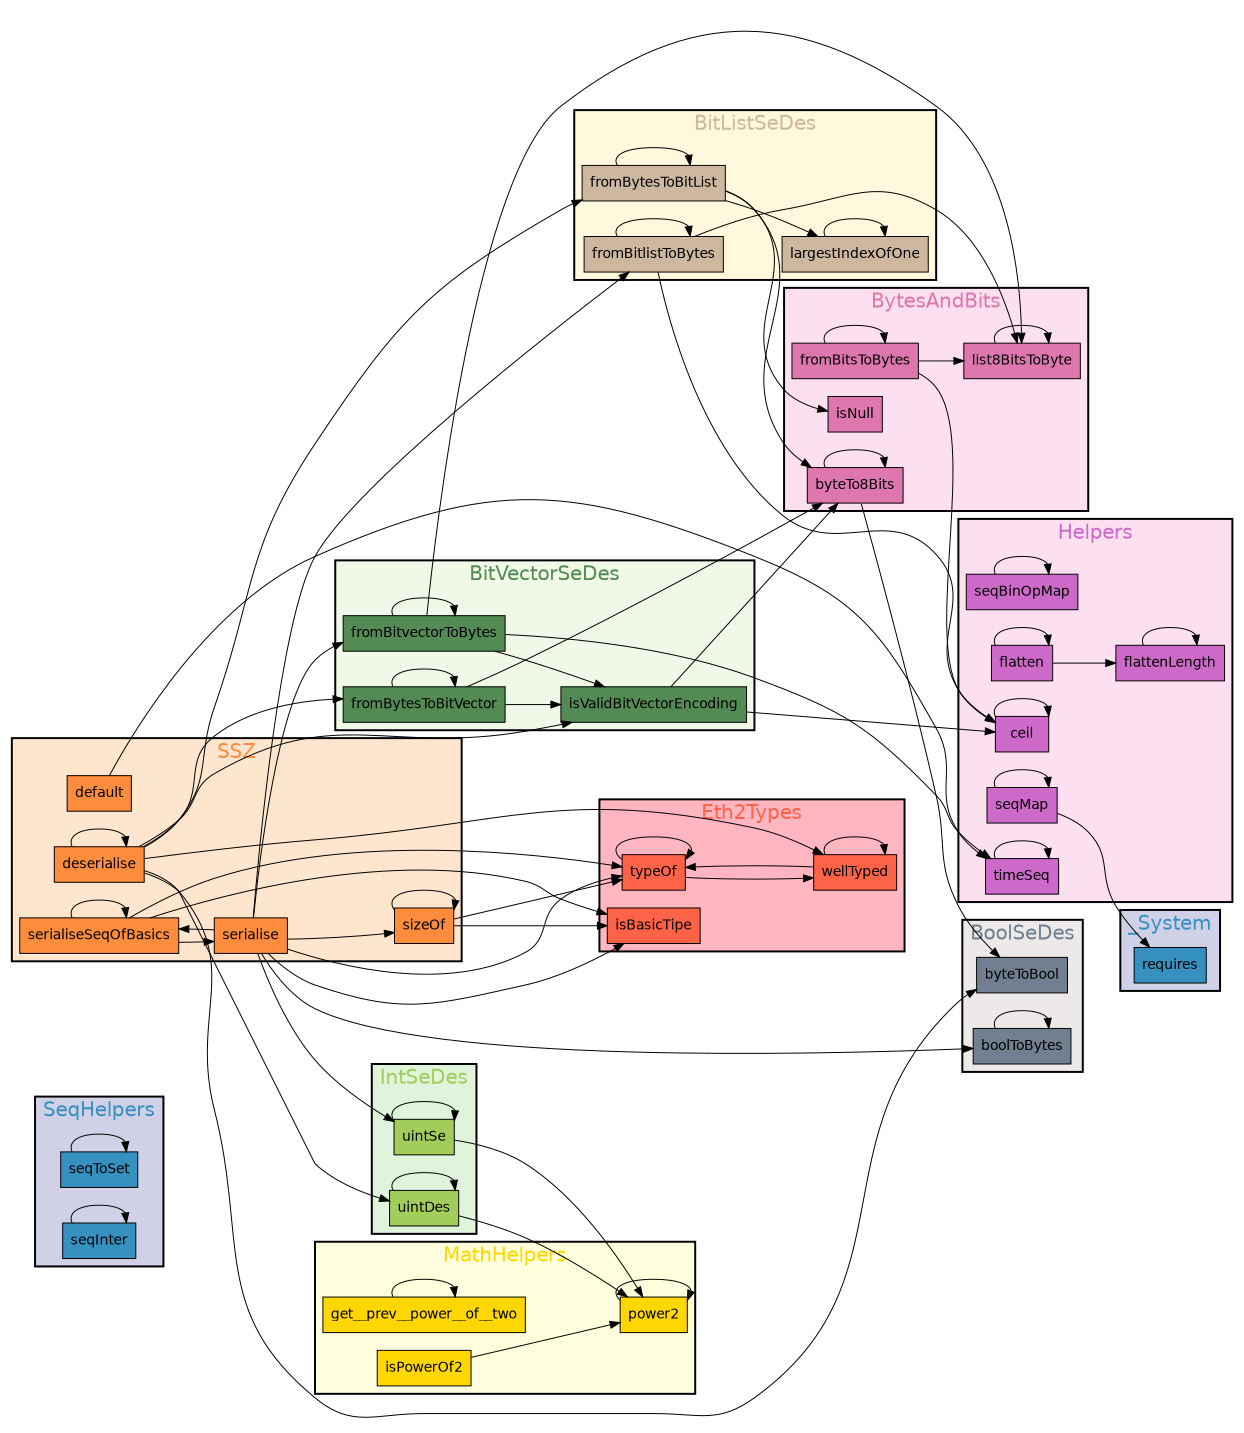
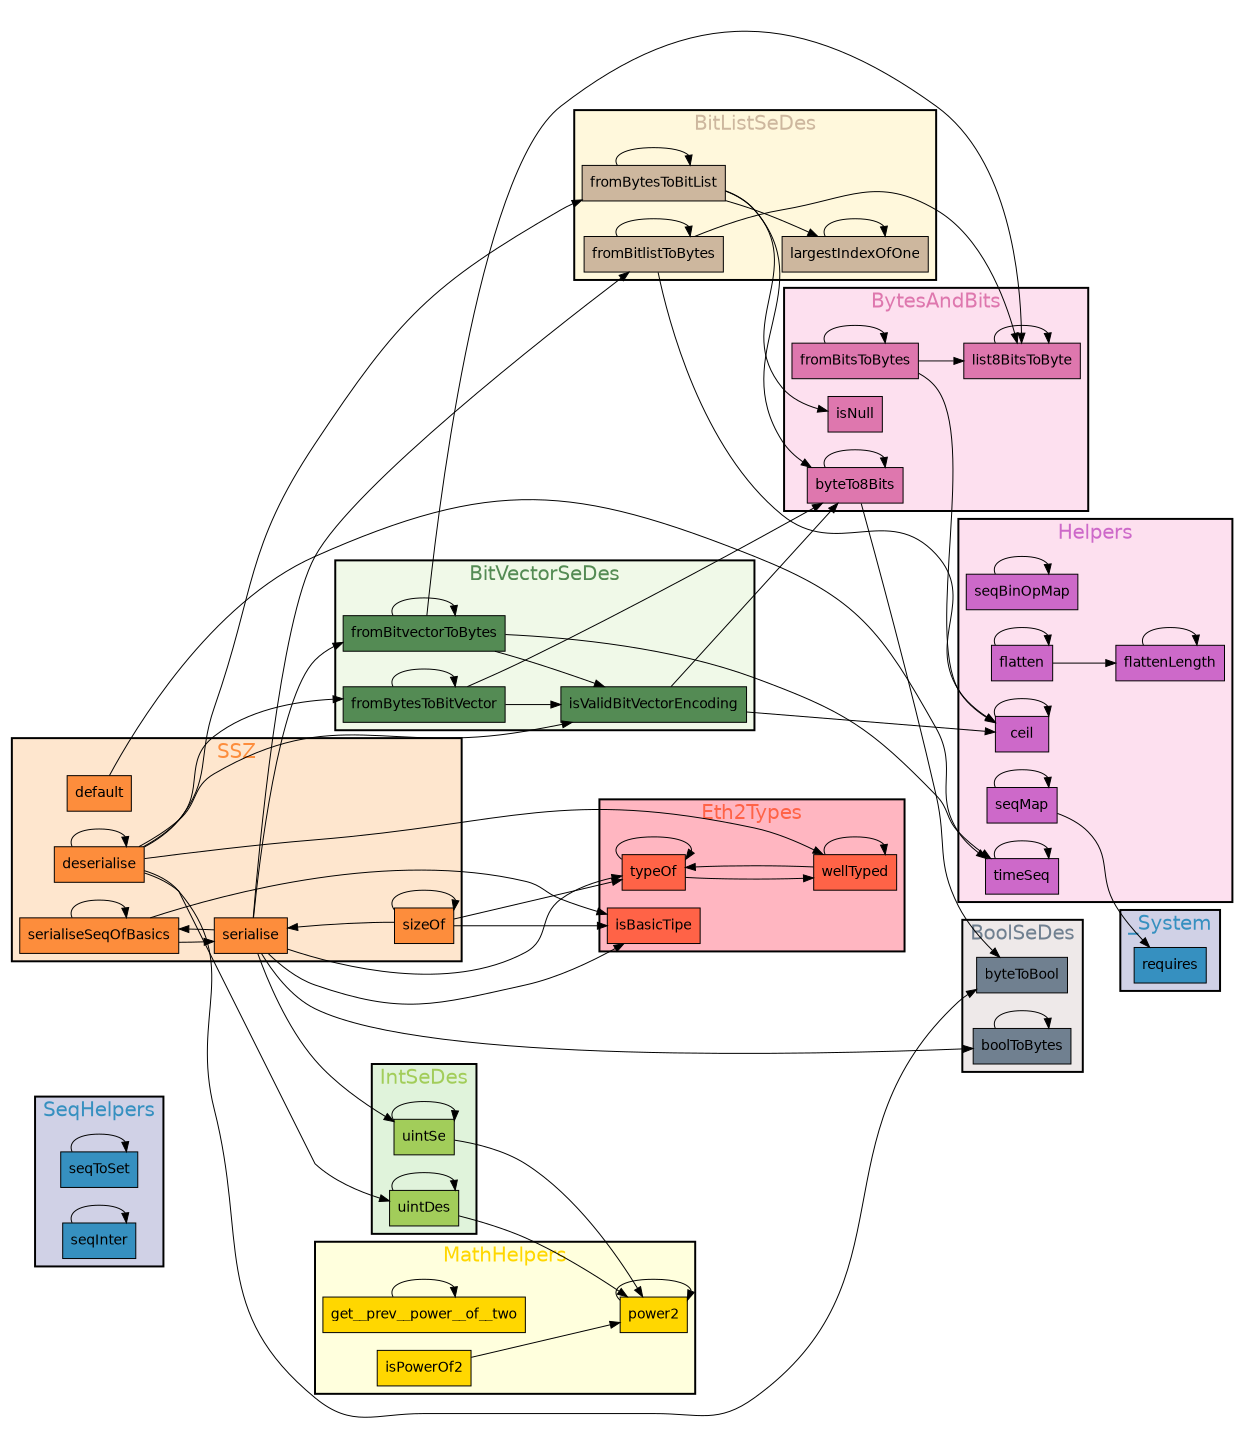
edge "serialiseSeqOfBasics" -> "typeOf": removed
edge "serialise" -> "sizeOf": reversed
